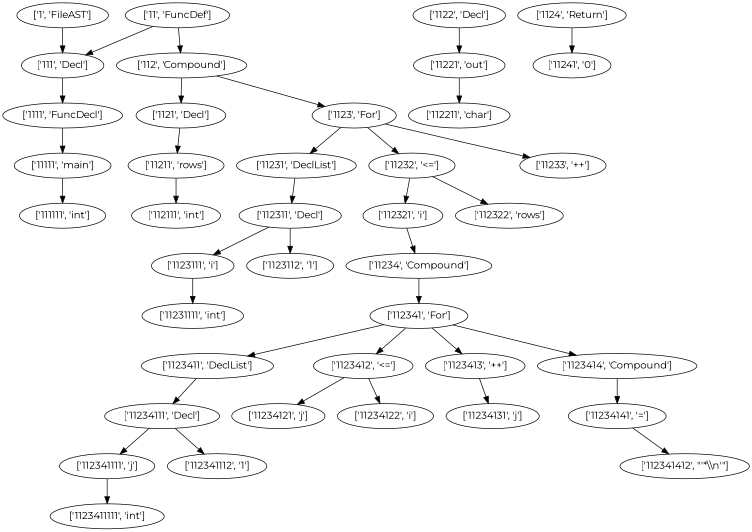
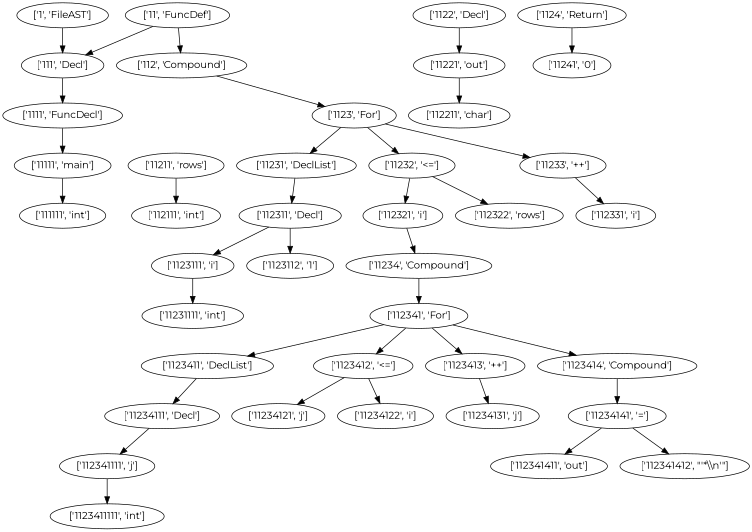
node "['1121', 'Decl']": removed
node "['112331', 'i']": added
node "['112341112', '1']": removed
node "['112341411', 'out']": added
